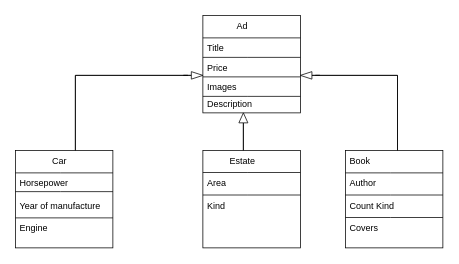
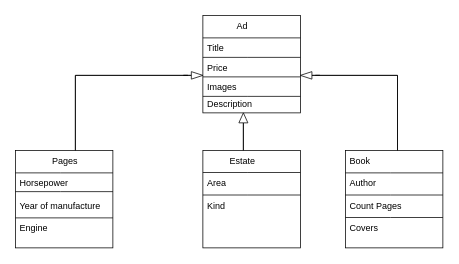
node "Car": label "Car" -> "Pages"
node "Count Kind": label "Count Kind" -> "Count Pages"
